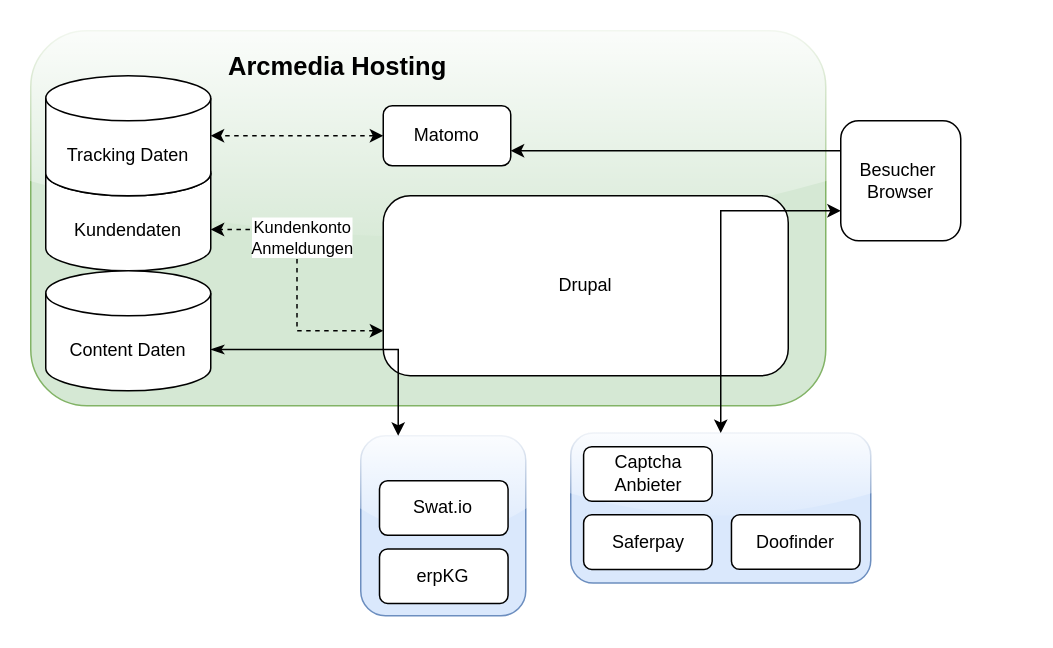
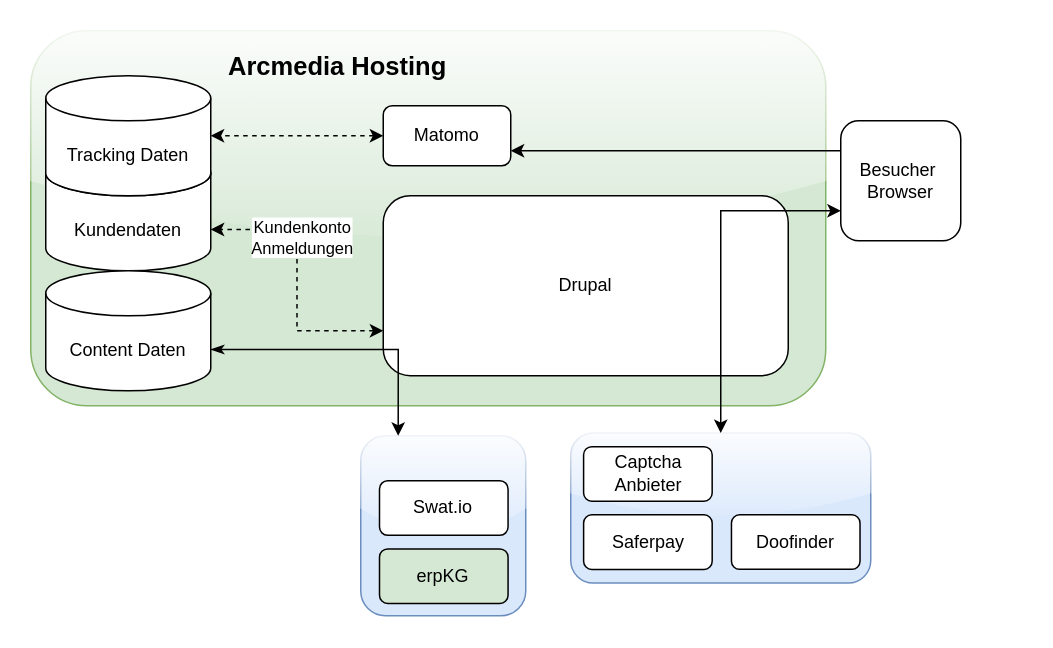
node "erpKG": fillcolor #ffffff -> #d5e8d4
